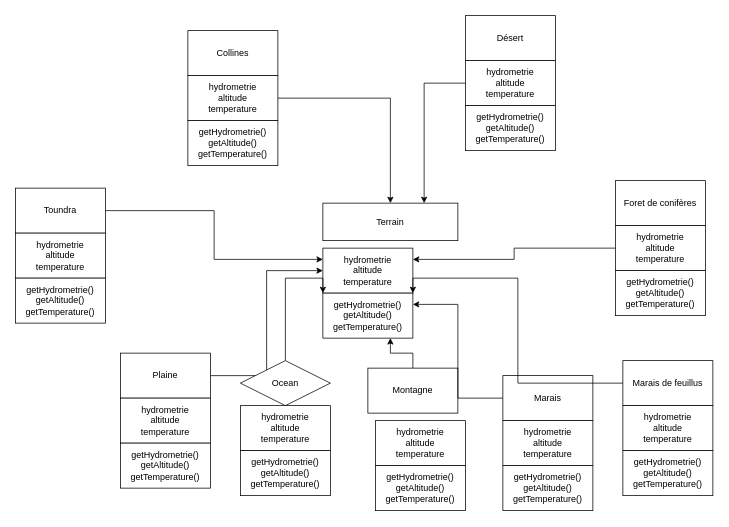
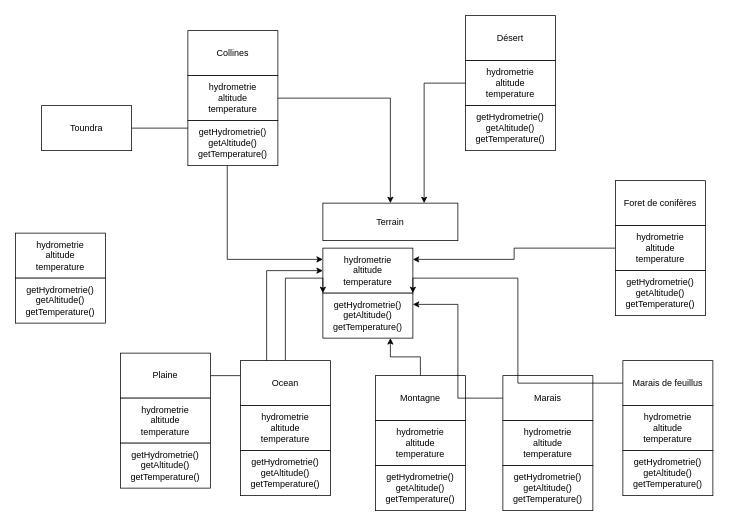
node "Toundra": moved (60, 210) -> (87, 128)
node "Ocean": shape diamond -> rectangle
node "Montagne": moved (413, 390) -> (420, 398)
